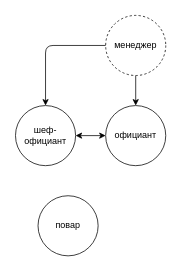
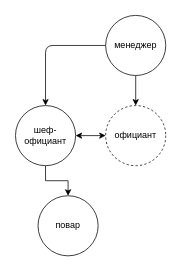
node "менеджер": style dashed -> solid
node "официант": style solid -> dashed
edge "шеф-официант" -> "повар": added
